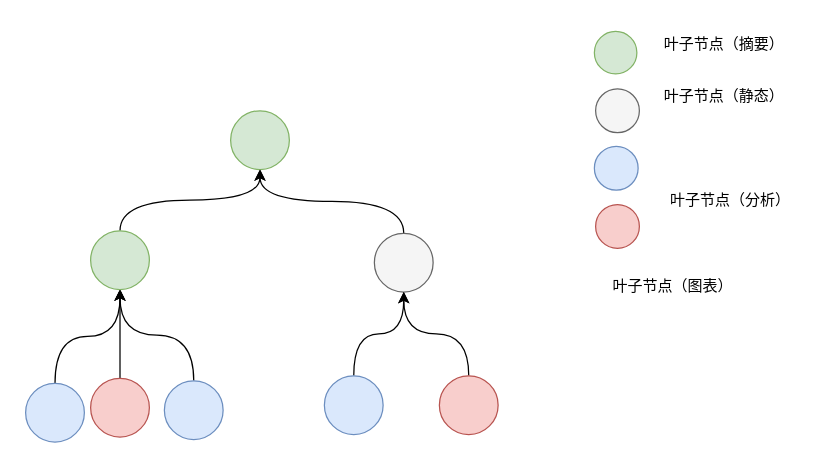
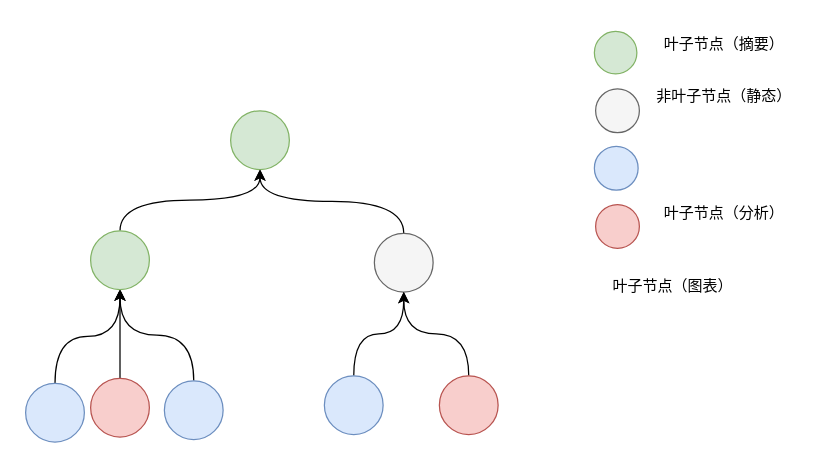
node "叶子节点（静态）": label "叶子节点（静态）" -> "非叶子节点（静态）"
node "叶子节点（分析）": moved (731, 201) -> (724, 213)
